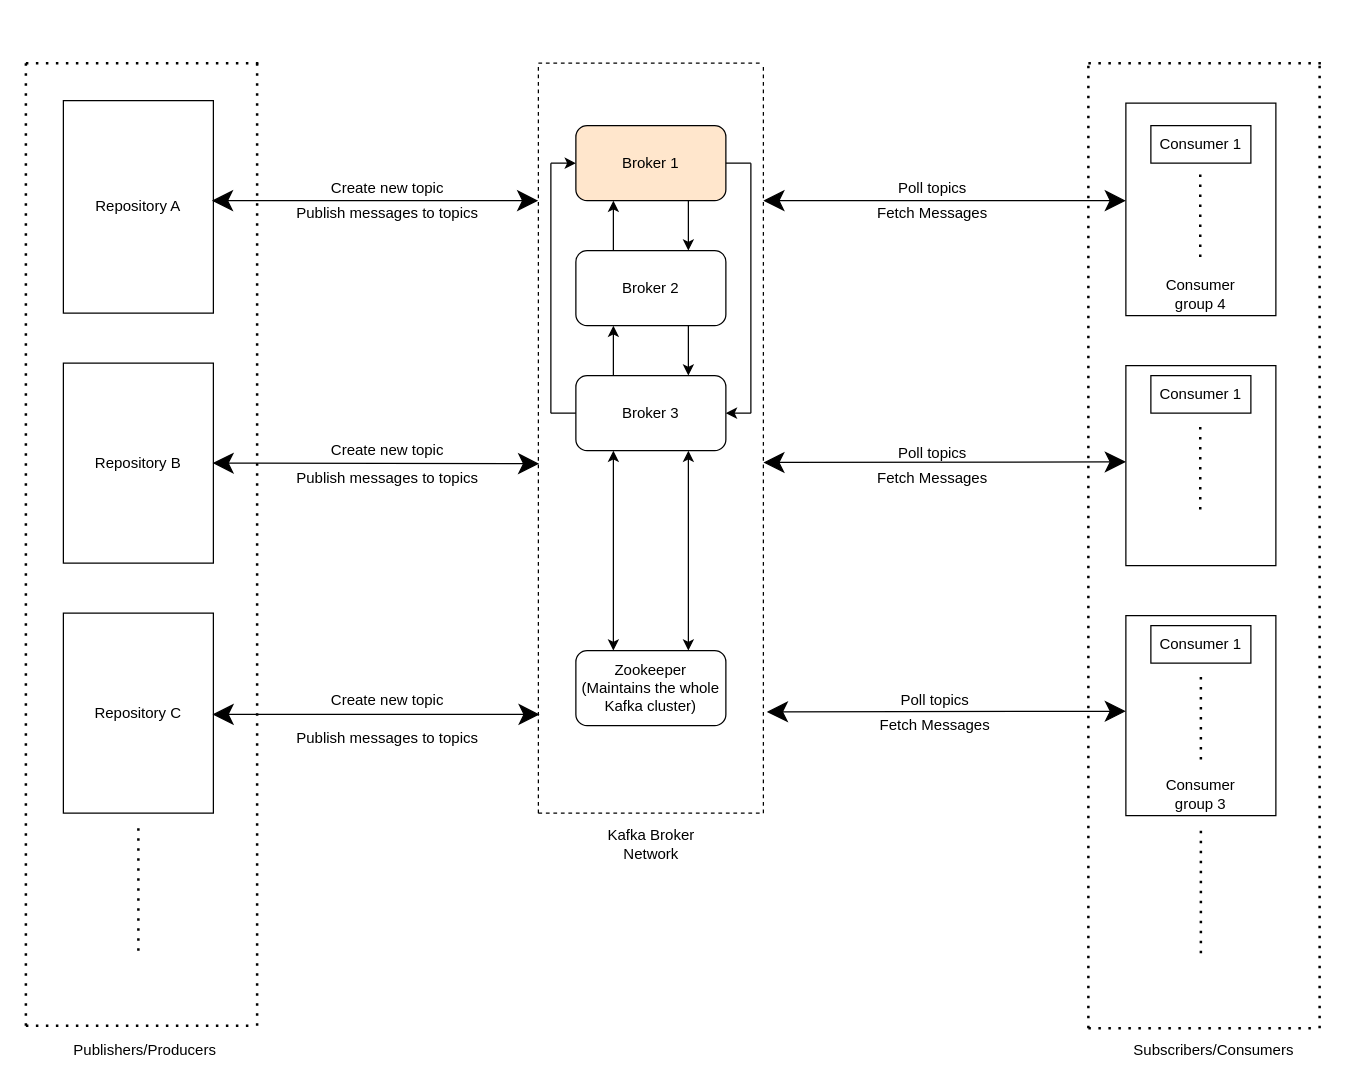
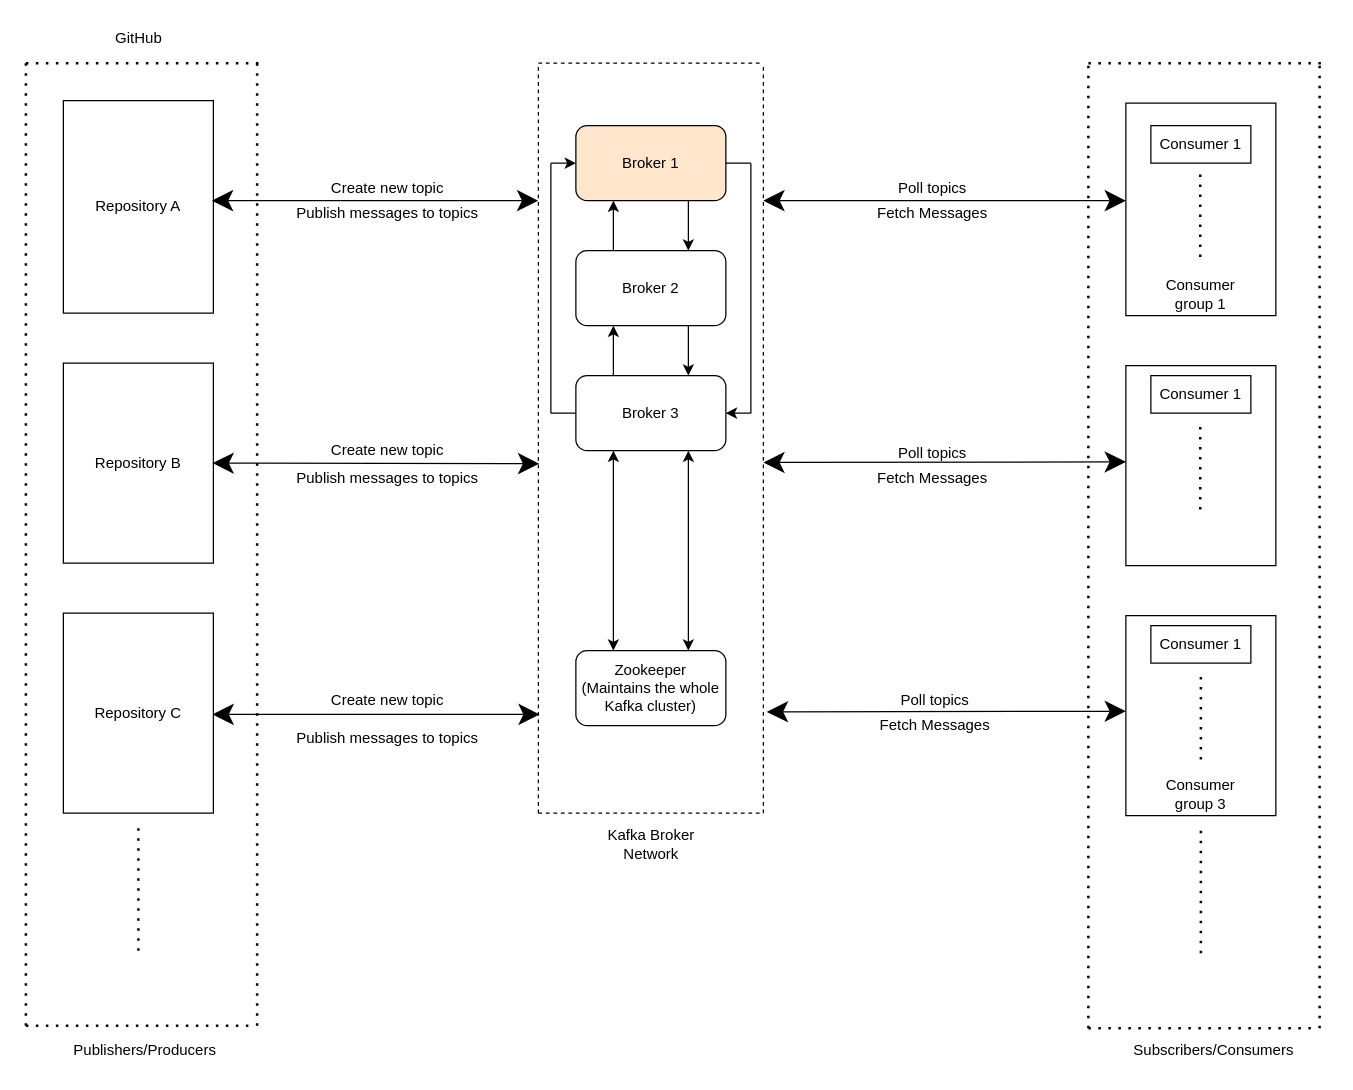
node "GitHub": added
node "Consumer group 4": label "Consumer group 4" -> "Consumer group 1"
